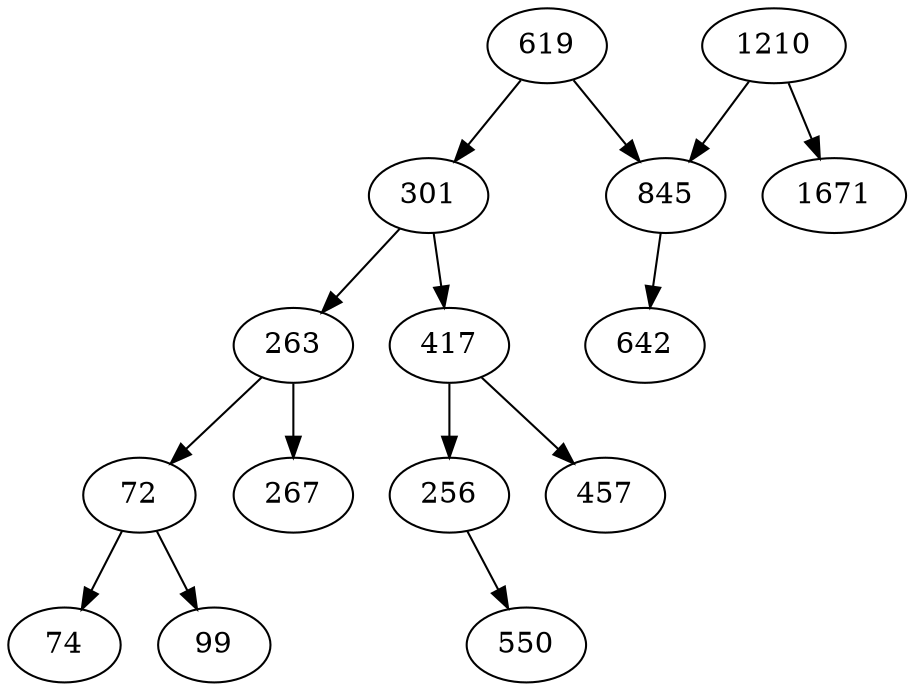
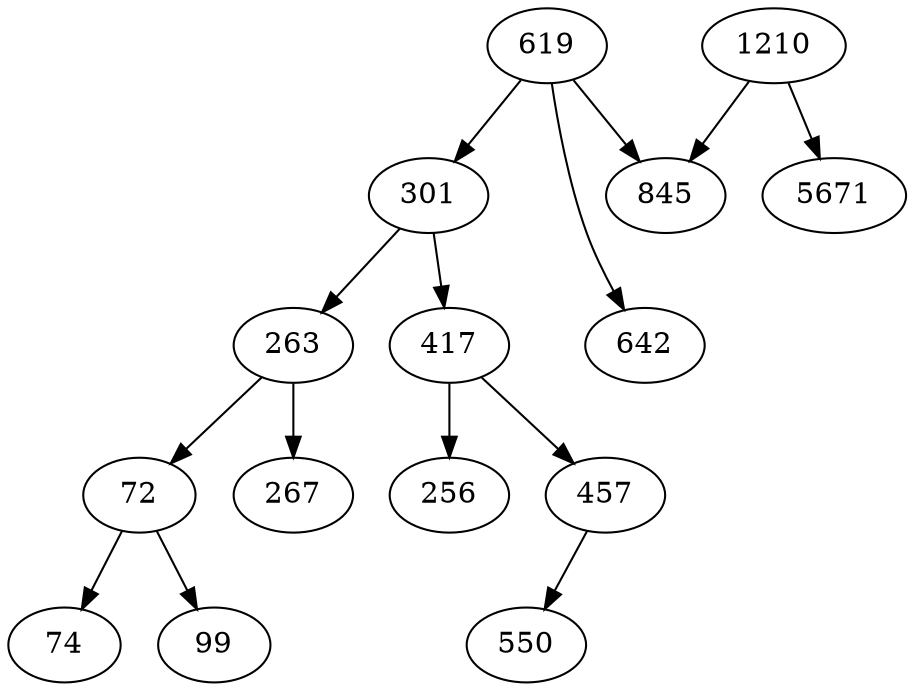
node "1671": label "1671" -> "5671"
edge "845" -> "642": now "619" -> "642"
edge "256" -> "550": now "457" -> "550"
